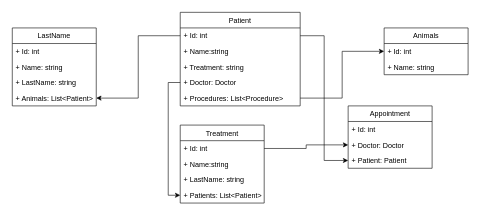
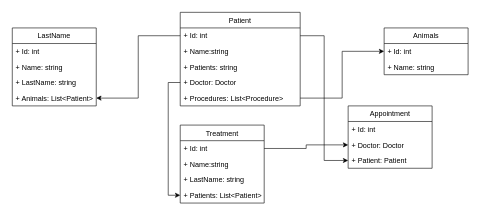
node "+ Treatment: string": label "+ Treatment: string" -> "+ Patients: string"
